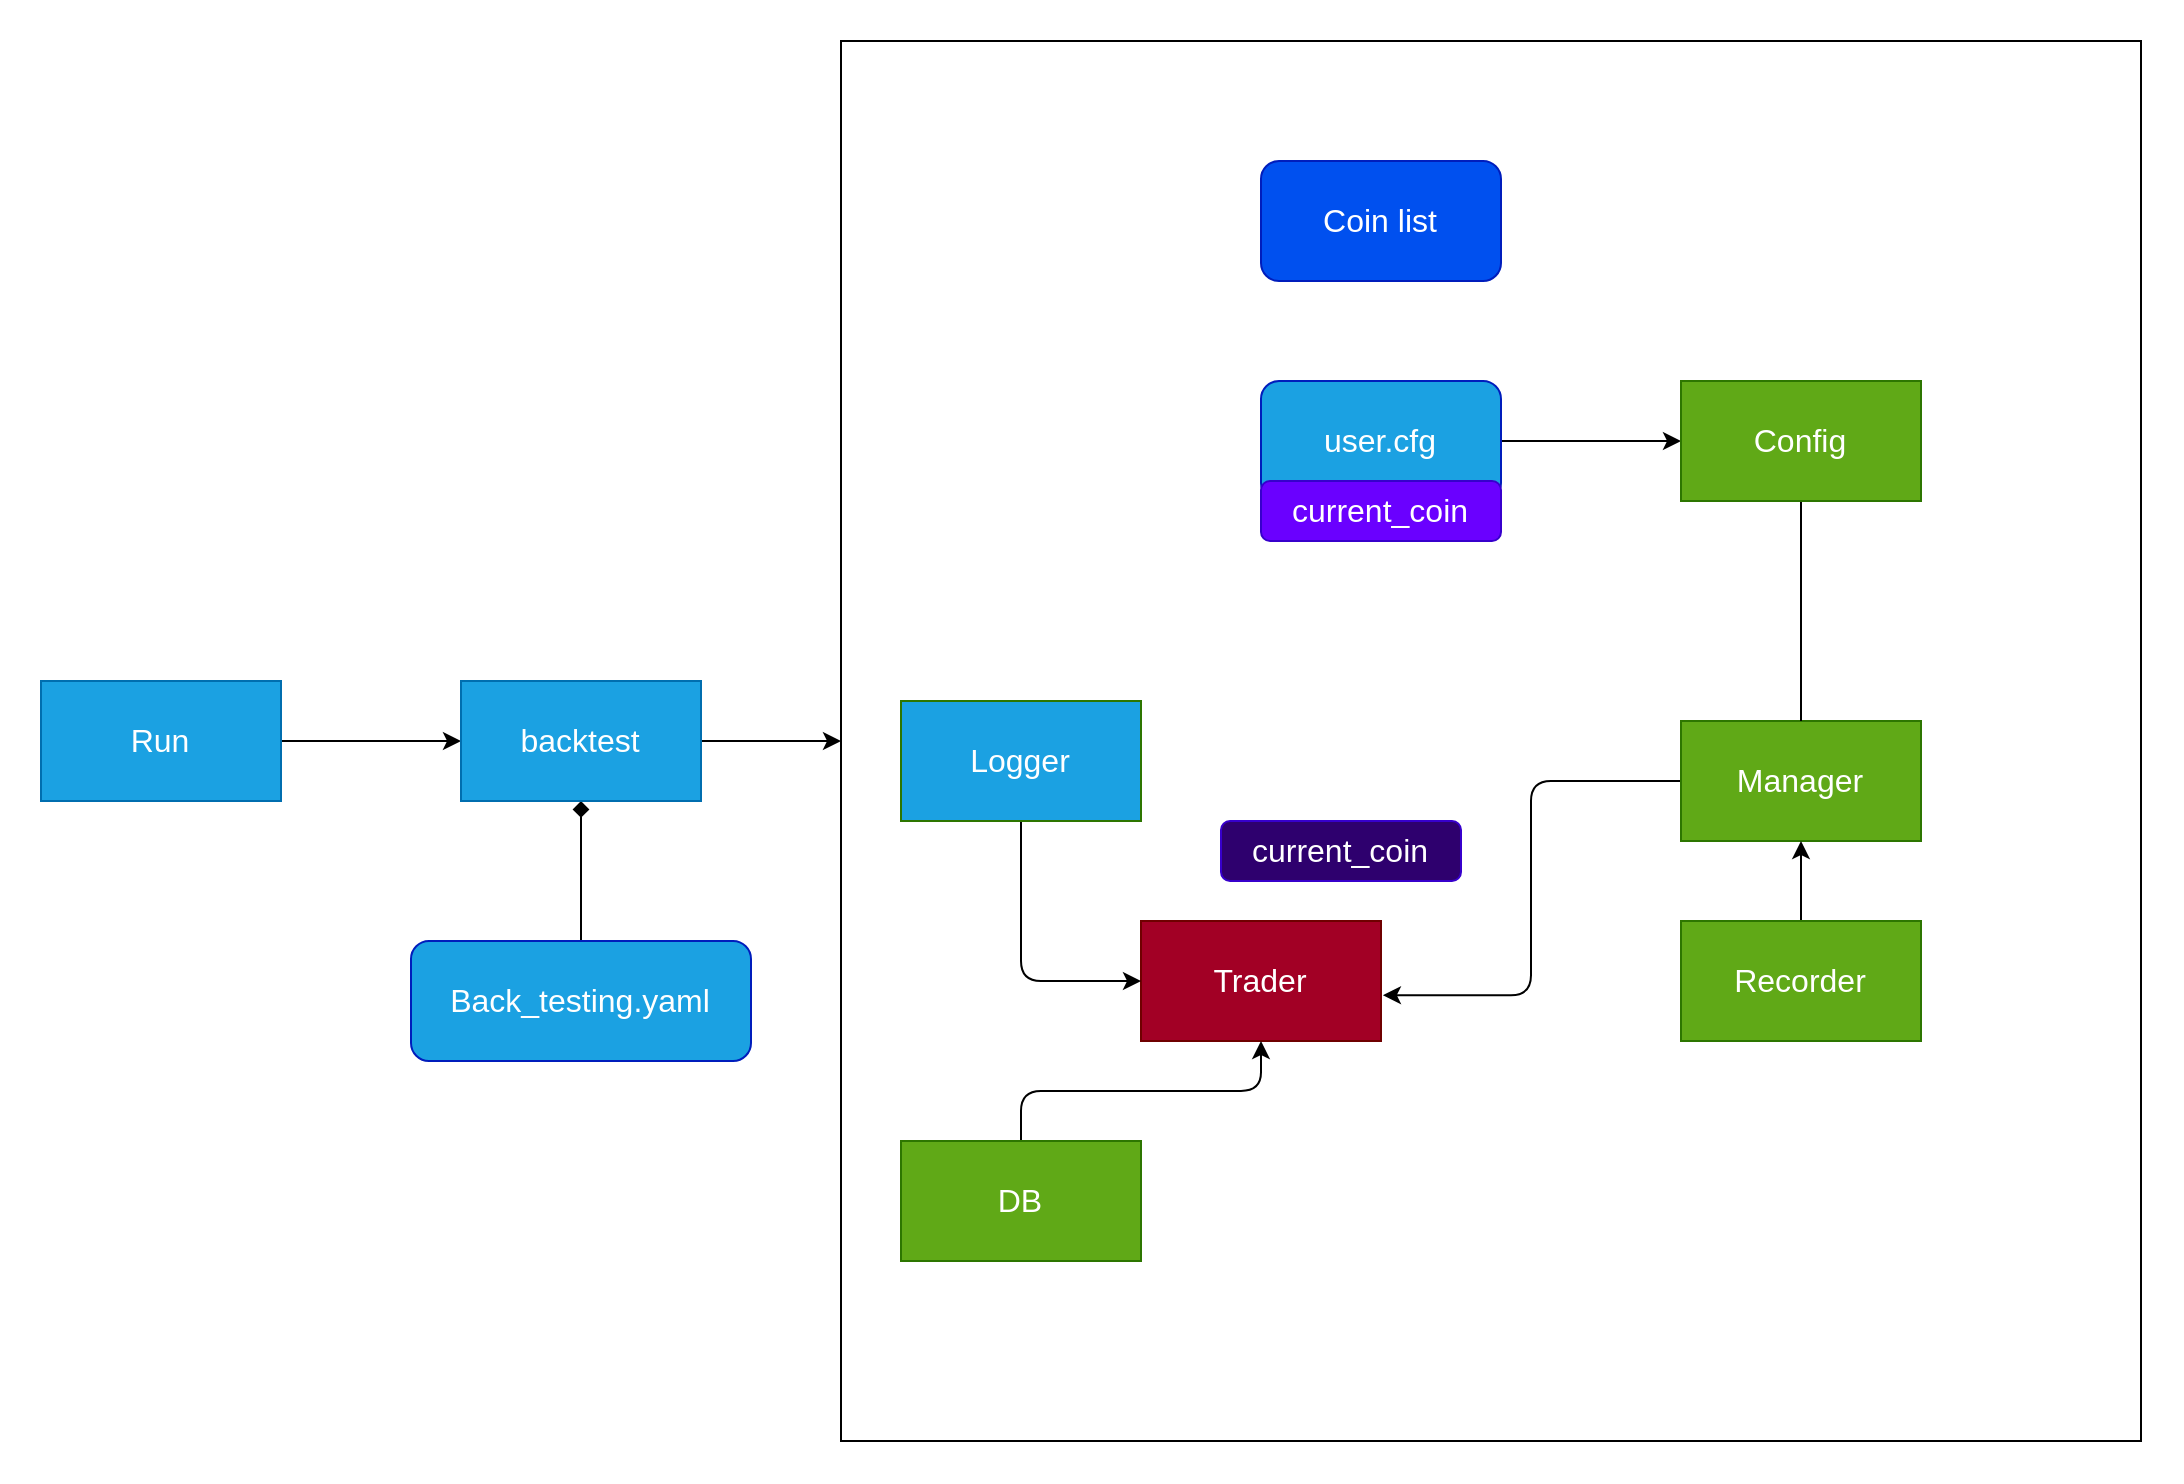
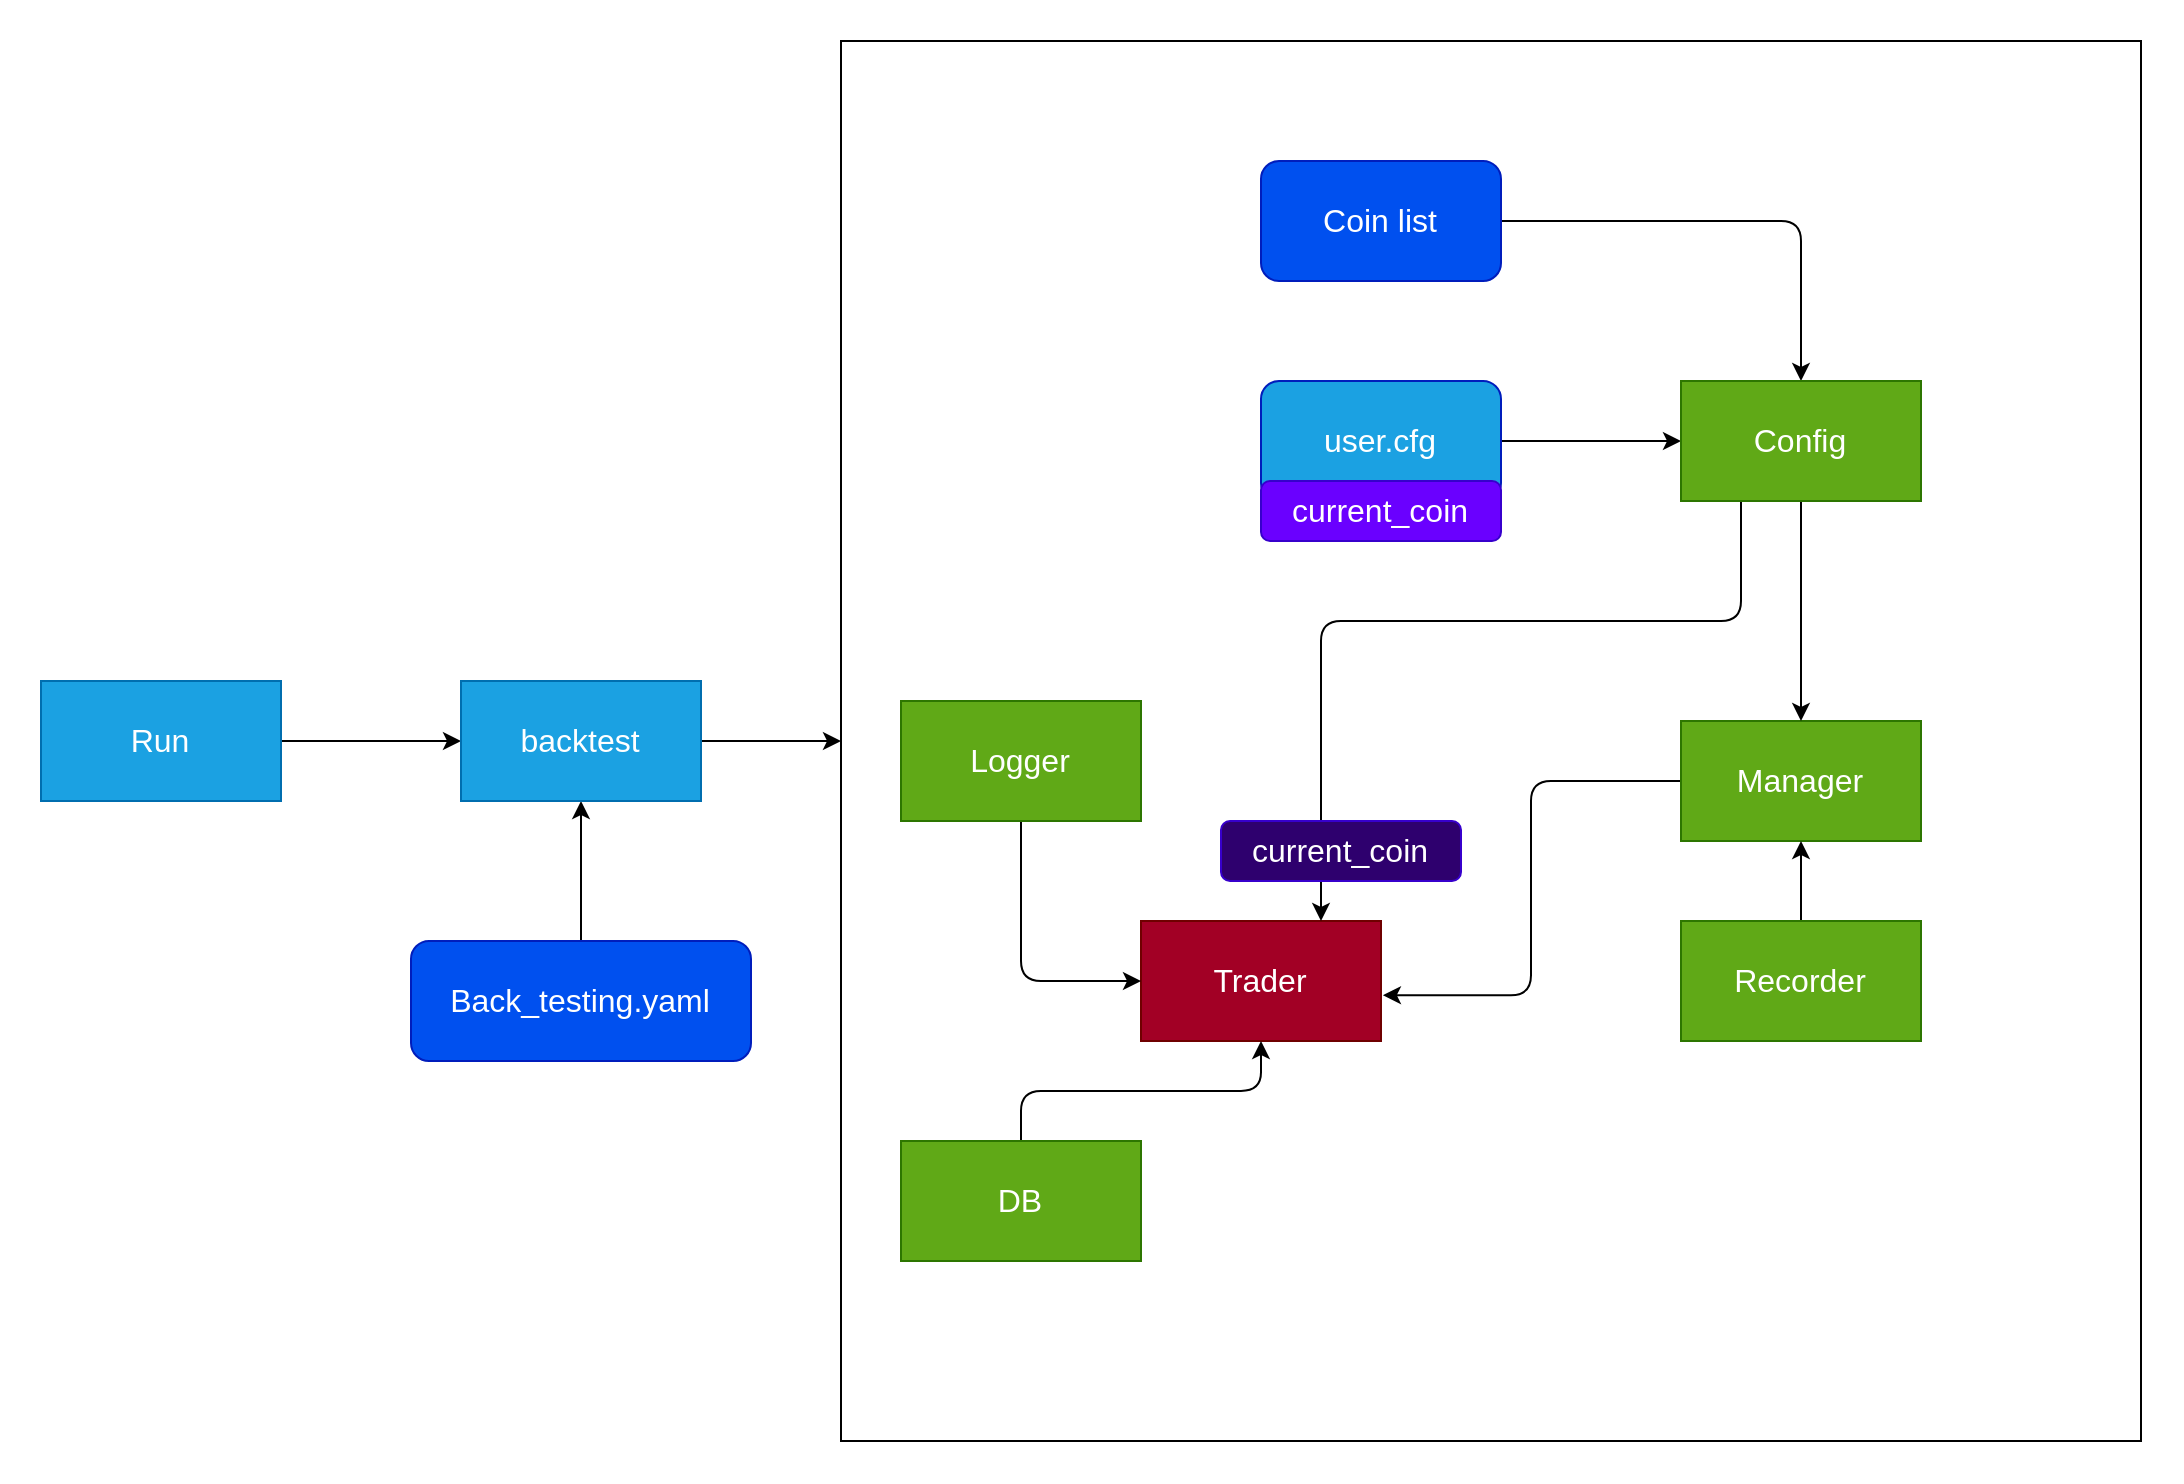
edge "Coin list" -> "Config": added
edge "Config" -> "Trader": added
edge "Config" -- "Manager": arrowhead none -> classic
node "Logger": fillcolor #1ba1e2 -> #60a917
edge "Back_testing.yaml" -> "backtest": arrowhead diamond -> classic
node "Back_testing.yaml": fillcolor #1ba1e2 -> #0050ef
